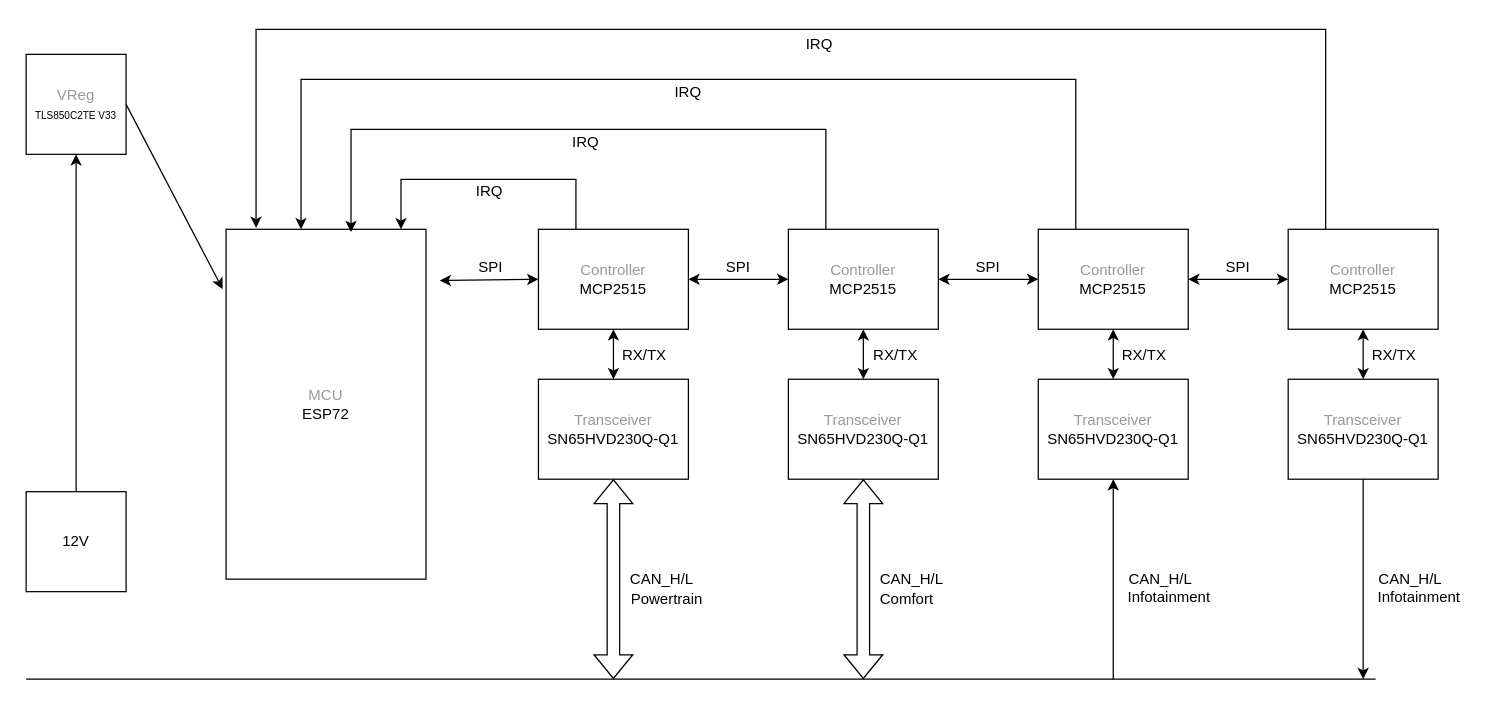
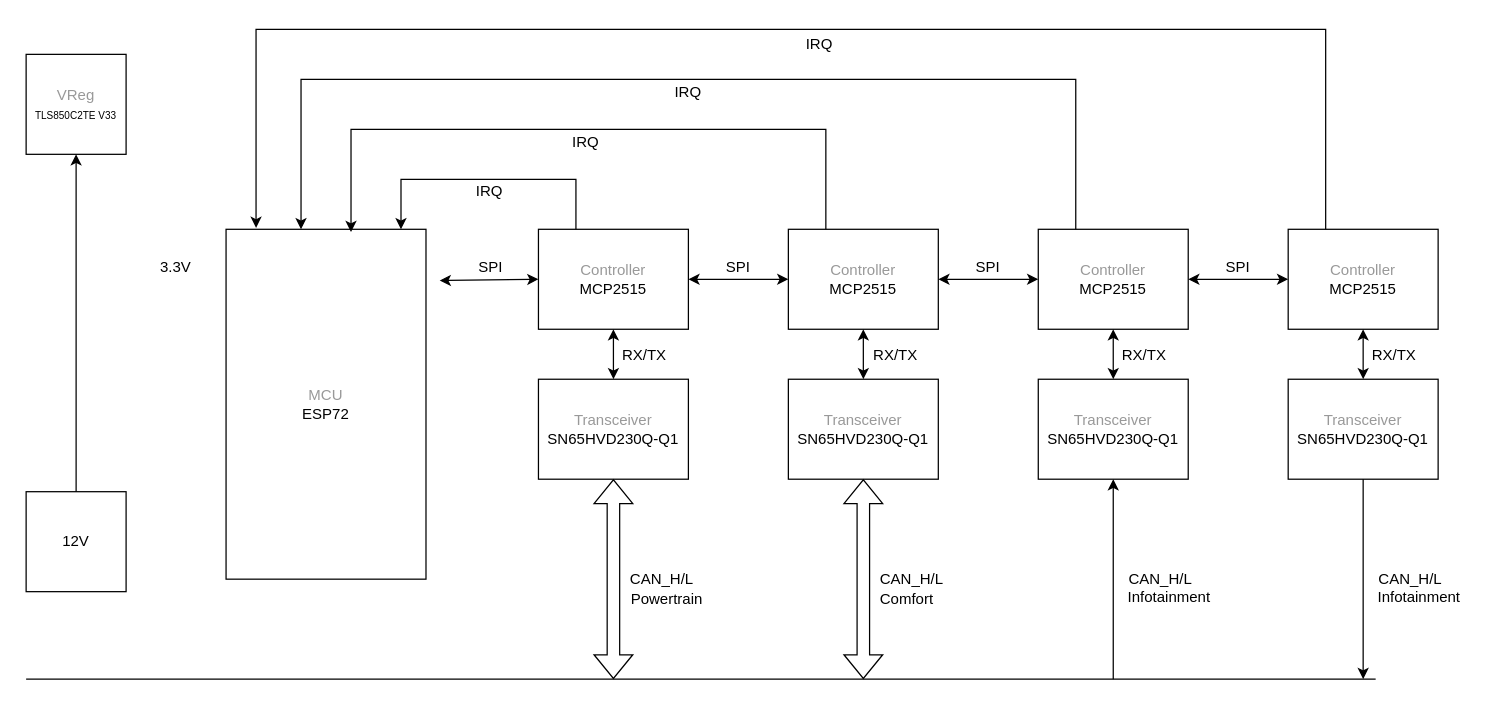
edge "VReg TLS850C2TE V33" -> "MCU ESP72": removed
node "3.3V": added
